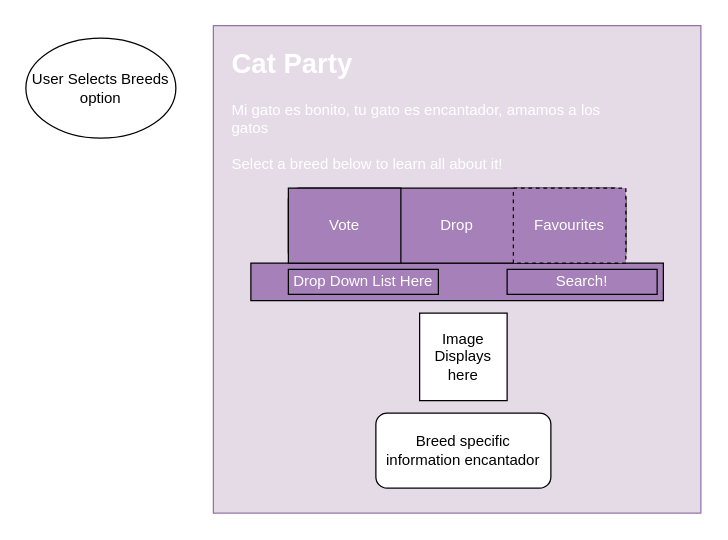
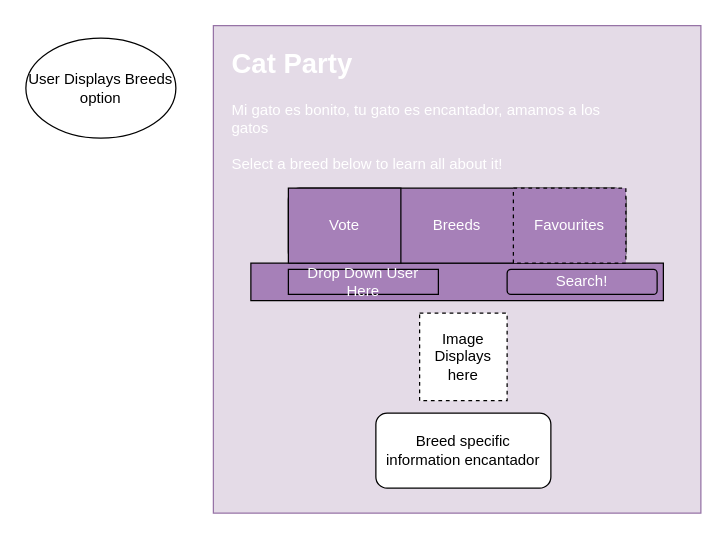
node "User Selects Breeds option": label "User Selects Breeds option" -> "User Displays Breeds option"
node "Drop": label "Drop" -> "Breeds"
node "Drop Down List Here": label "Drop Down List Here" -> "Drop Down User Here"
node "Search!": shape rectangle -> rounded rectangle
node "Image Displays here": style solid -> dashed
